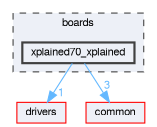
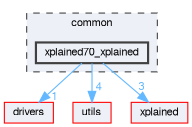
cluster "boards": label "boards" -> "common"
node "utils": added
node "common": label "common" -> "xplained"
